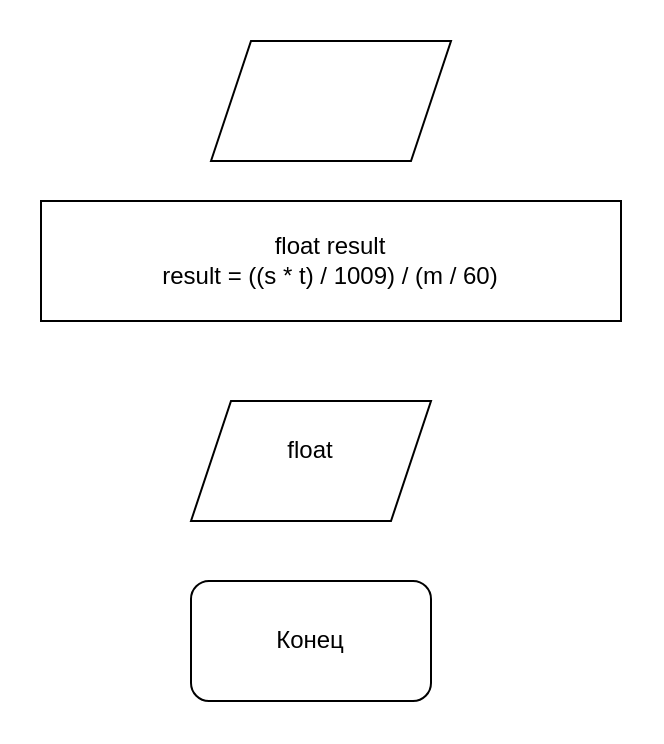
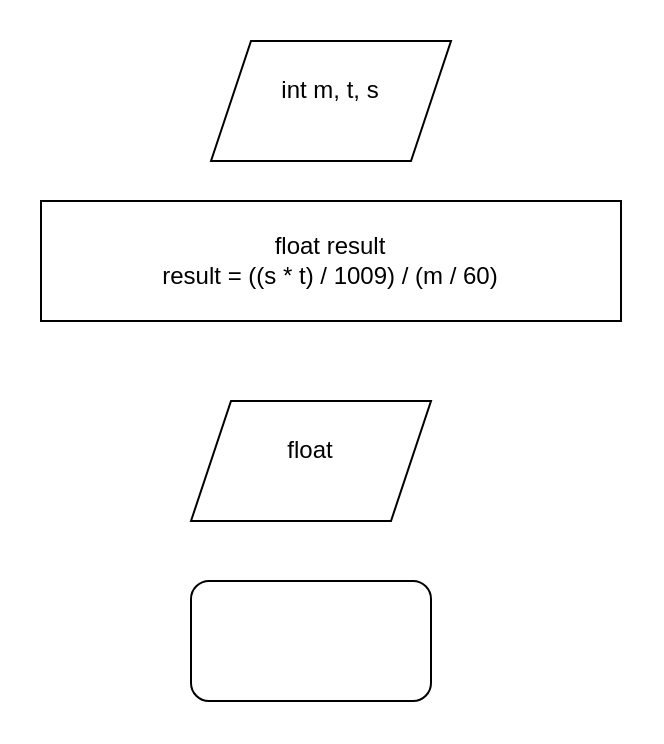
node "int m, t, s": added
node "Конец": removed
